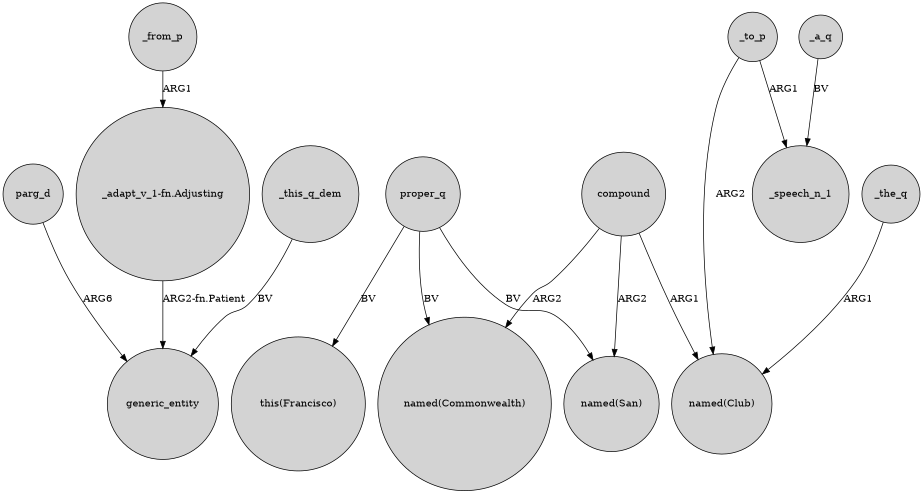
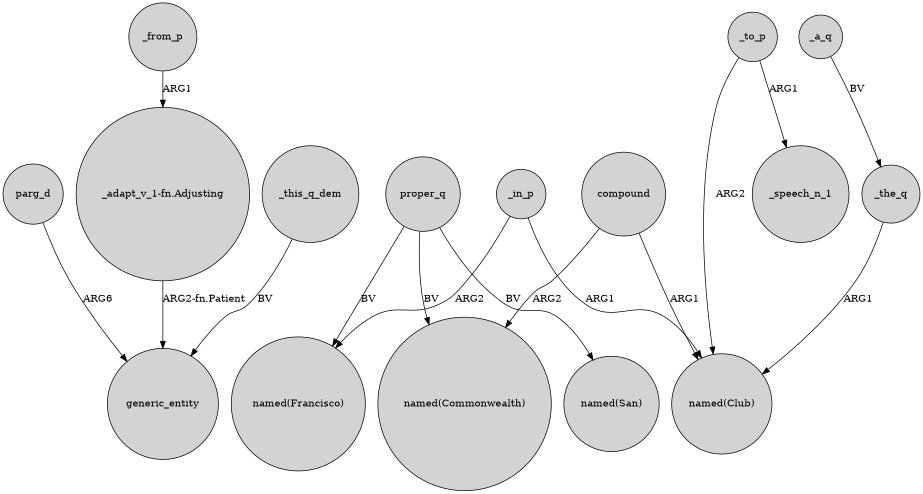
edge "_a_q" -> "_speech_n_1": now "_a_q" -> "_the_q"
node "_in_p": added
edge "compound" -> "named(San)": removed, label "ARG2"
node "this(Francisco)": label "this(Francisco)" -> "named(Francisco)"
